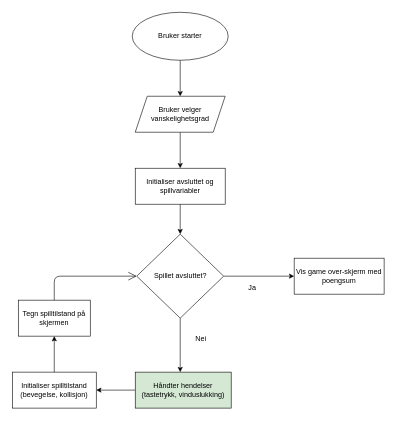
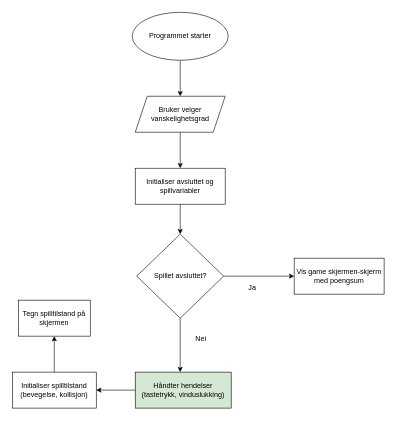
node "Bruker starter": label "Bruker starter" -> "Programmet starter"
edge "Tegn spilltilstand på skjermen" -> "Spillet avsluttet?": removed
node "Vis game over-skjerm med poengsum": label "Vis game over-skjerm med poengsum" -> "Vis game skjermen-skjerm med poengsum"
